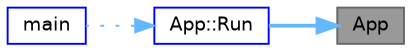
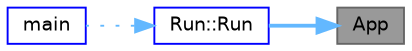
node "App::Run": label "App::Run" -> "Run::Run"
